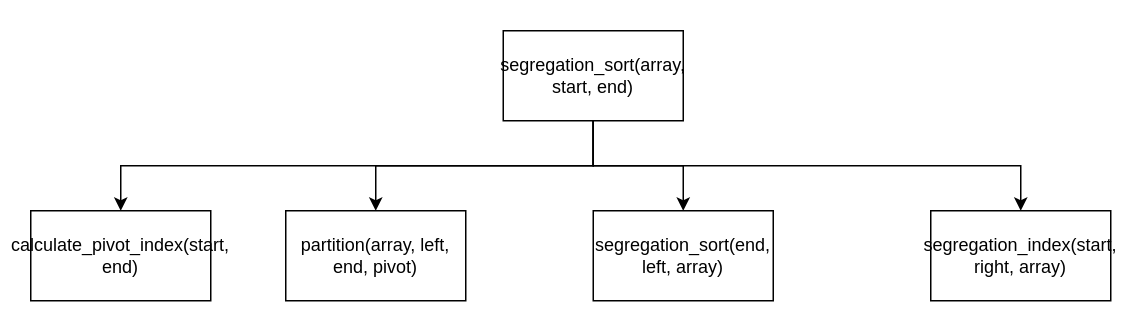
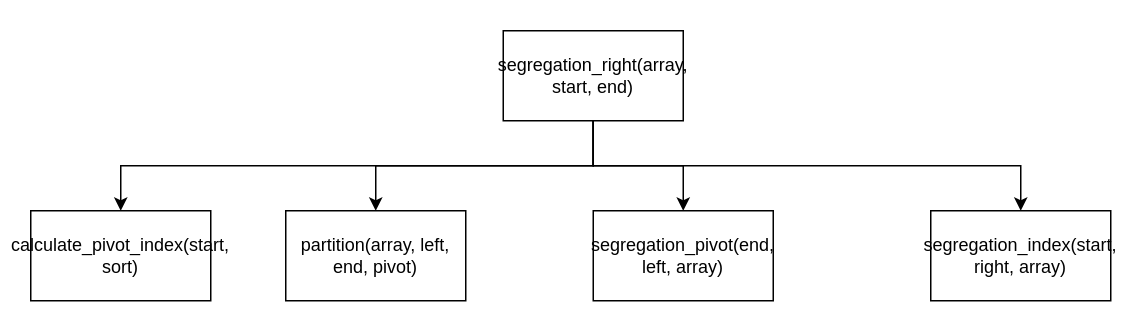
node "segregation_sort(array, start, end)": label "segregation_sort(array, start, end)" -> "segregation_right(array, start, end)"
node "calculate_pivot_index(start, end)": label "calculate_pivot_index(start, end)" -> "calculate_pivot_index(start, sort)"
node "segregation_sort(end, left, array)": label "segregation_sort(end, left, array)" -> "segregation_pivot(end, left, array)"
